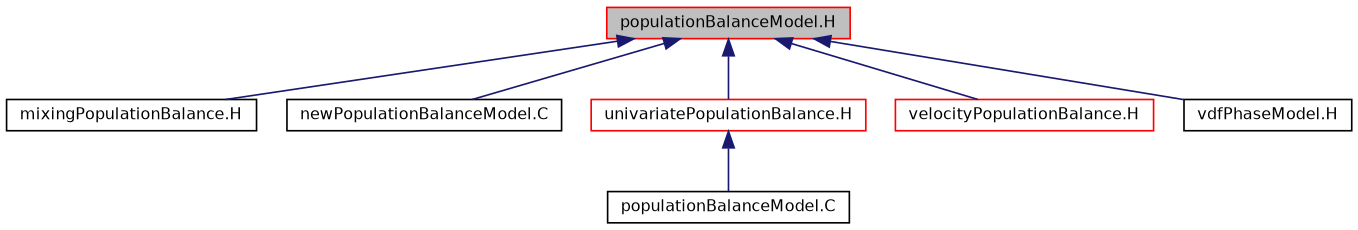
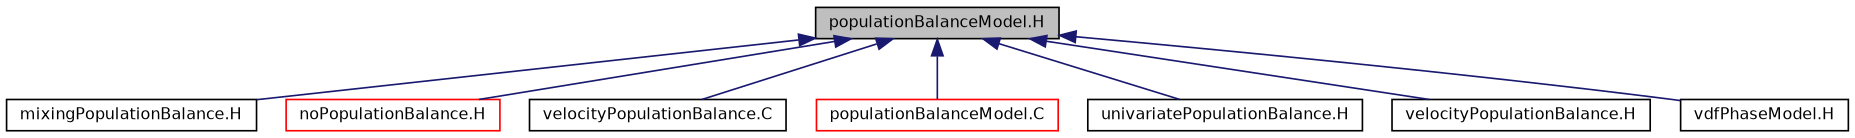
node "populationBalanceModel.H": color red -> black
node "noPopulationBalance.H": added
node "newPopulationBalanceModel.C": label "newPopulationBalanceModel.C" -> "velocityPopulationBalance.C"
node "univariatePopulationBalance.H": color red -> black
node "velocityPopulationBalance.H": color red -> black
edge "populationBalanceModel.C" -> "univariatePopulationBalance.H": now "populationBalanceModel.C" -> "populationBalanceModel.H"
node "populationBalanceModel.C": color black -> red
